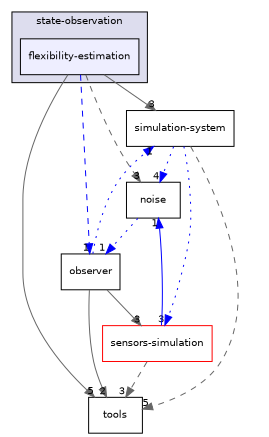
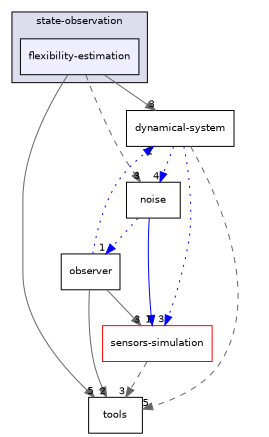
node "simulation-system": label "simulation-system" -> "dynamical-system"
edge "flexibility-estimation" -> "observer": removed
edge "sensors-simulation" -> "noise": reversed
